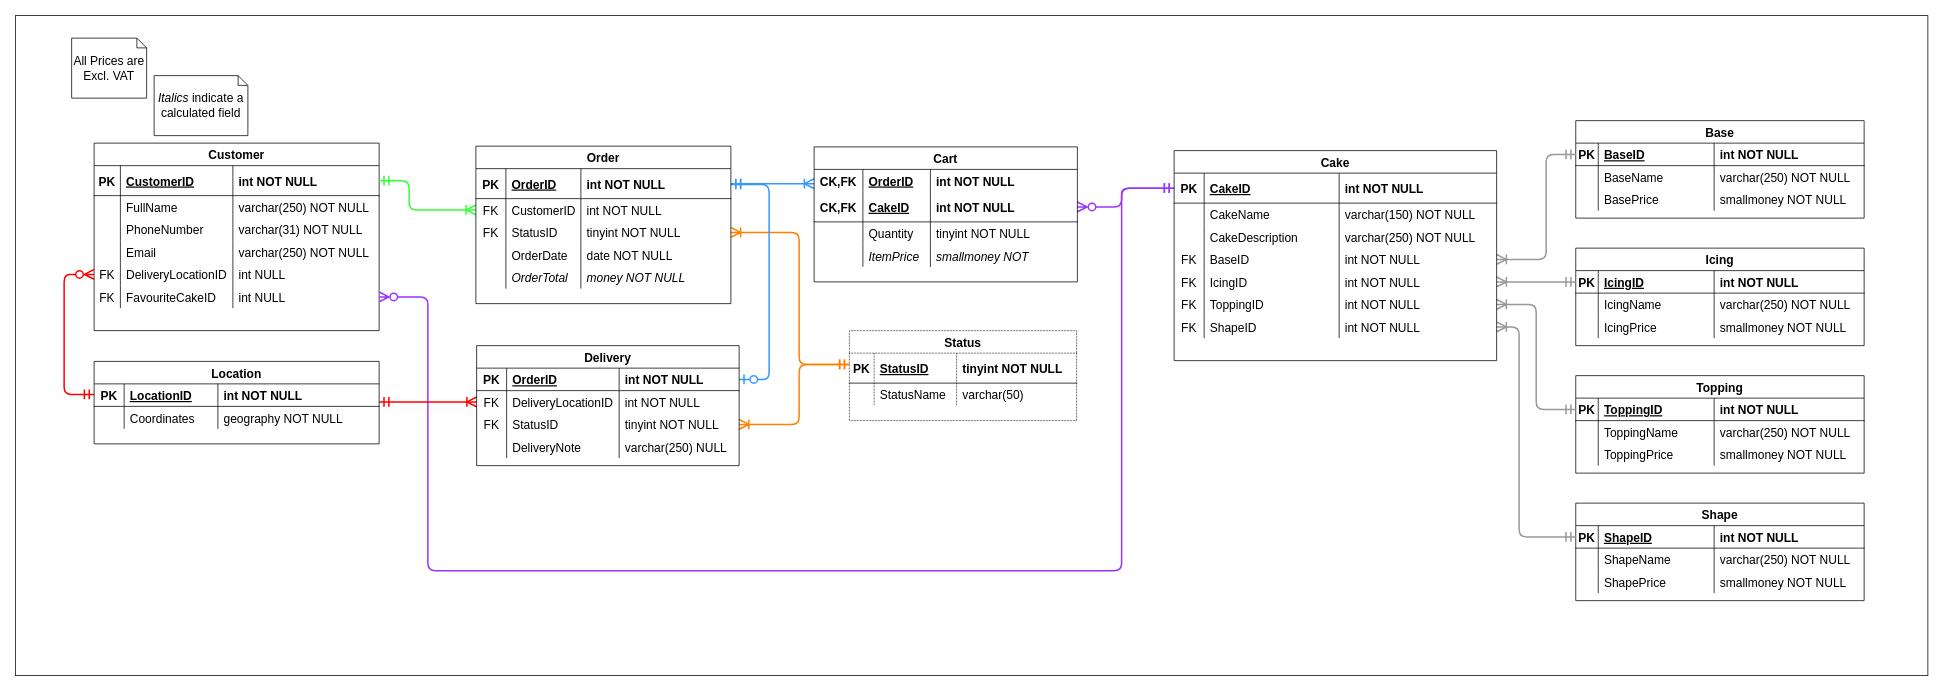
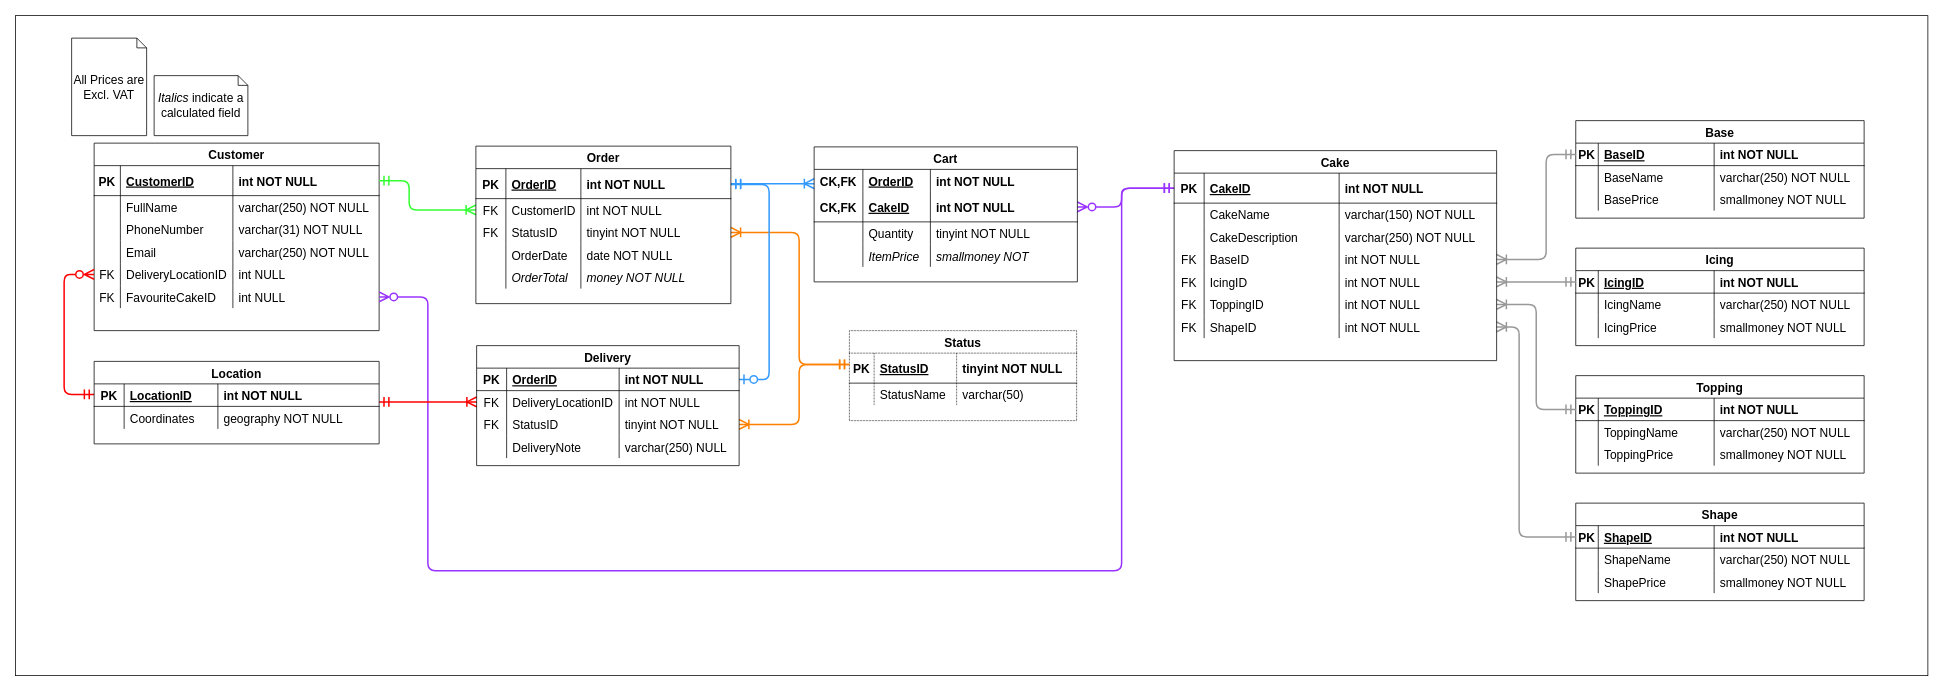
node "All Prices are Excl. VAT": size 75x60 -> 75x98
